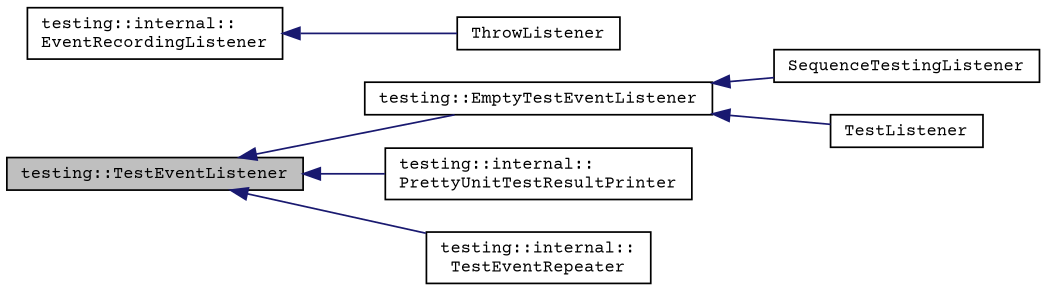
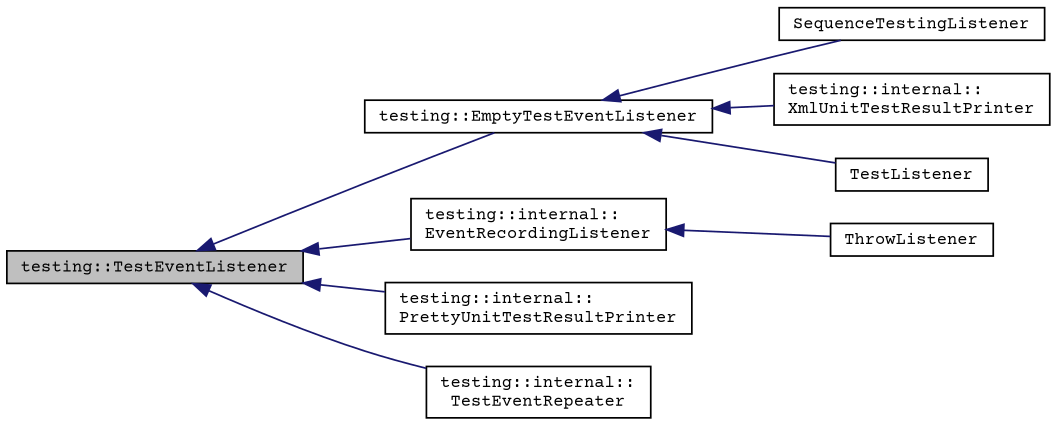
node "testing::internal:: XmlUnitTestResultPrinter": added
edge "testing::internal:: EventRecordingListener" -> "testing::TestEventListener": added
